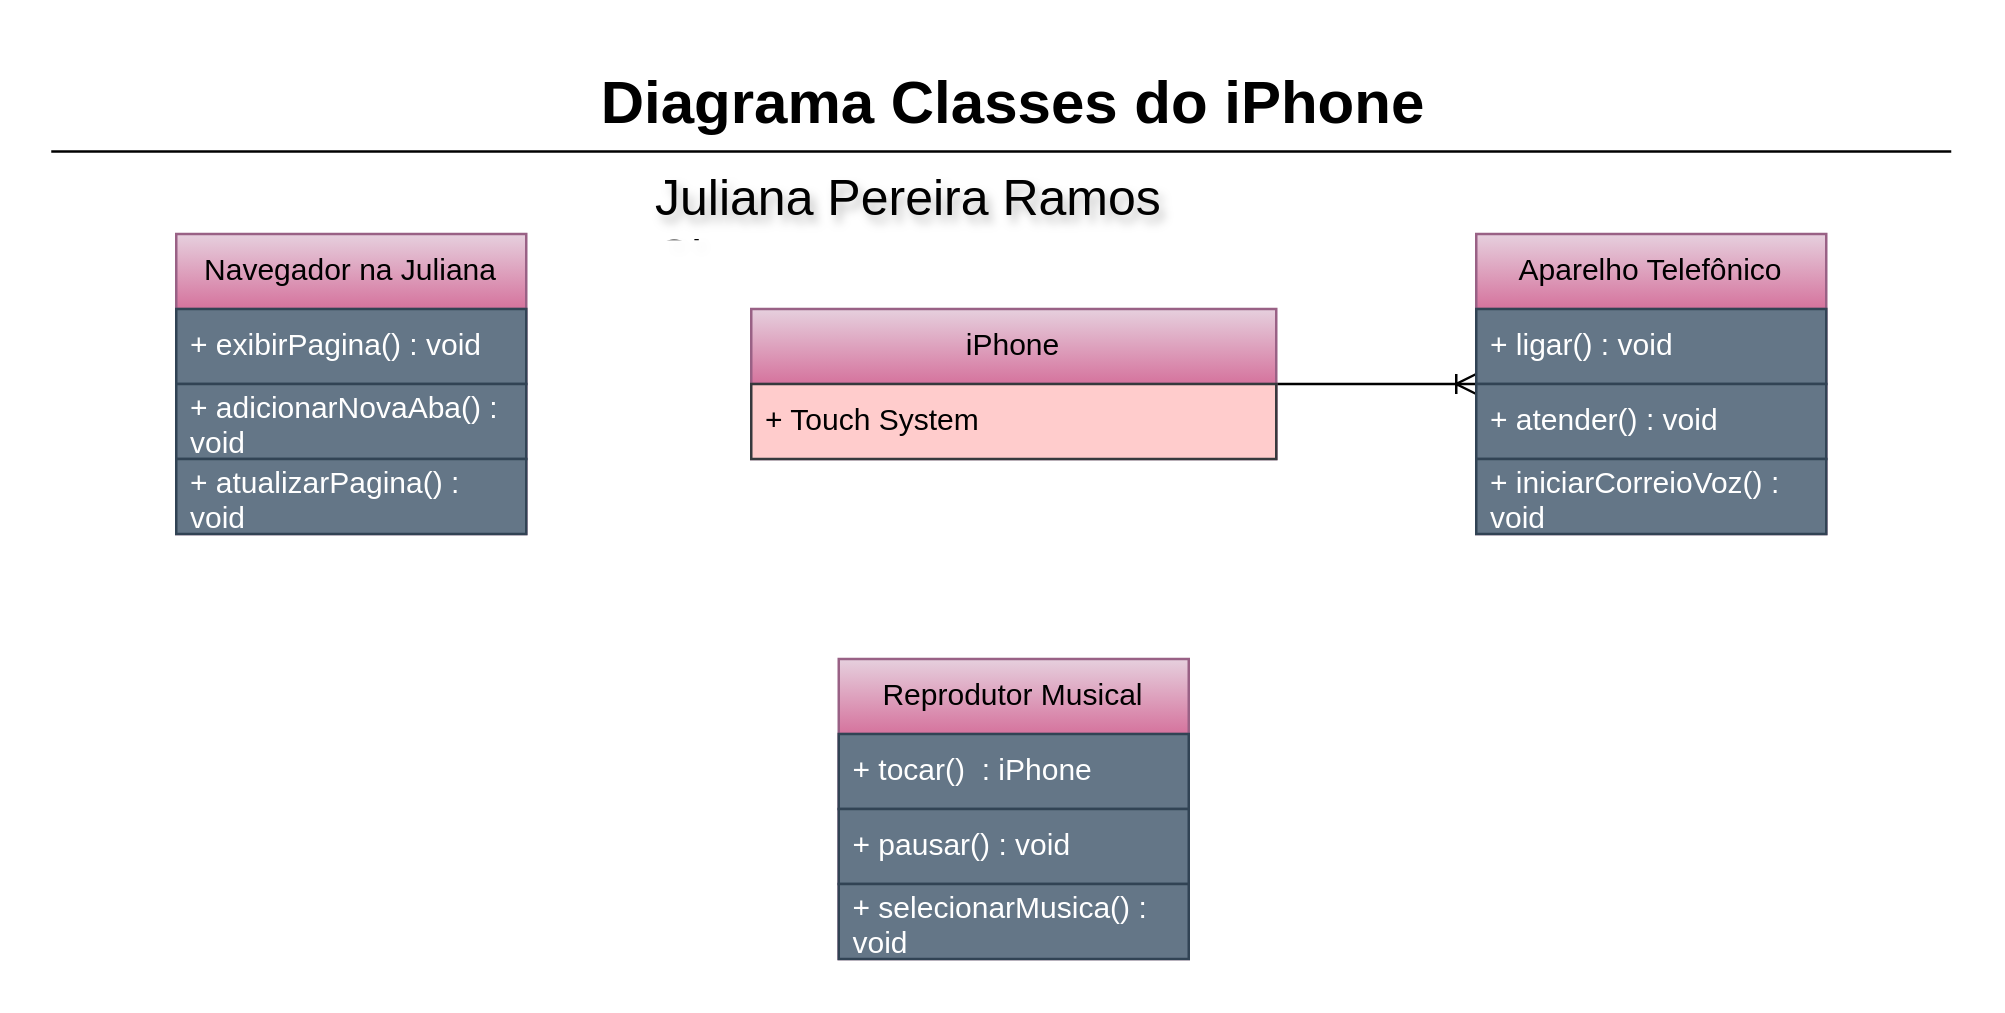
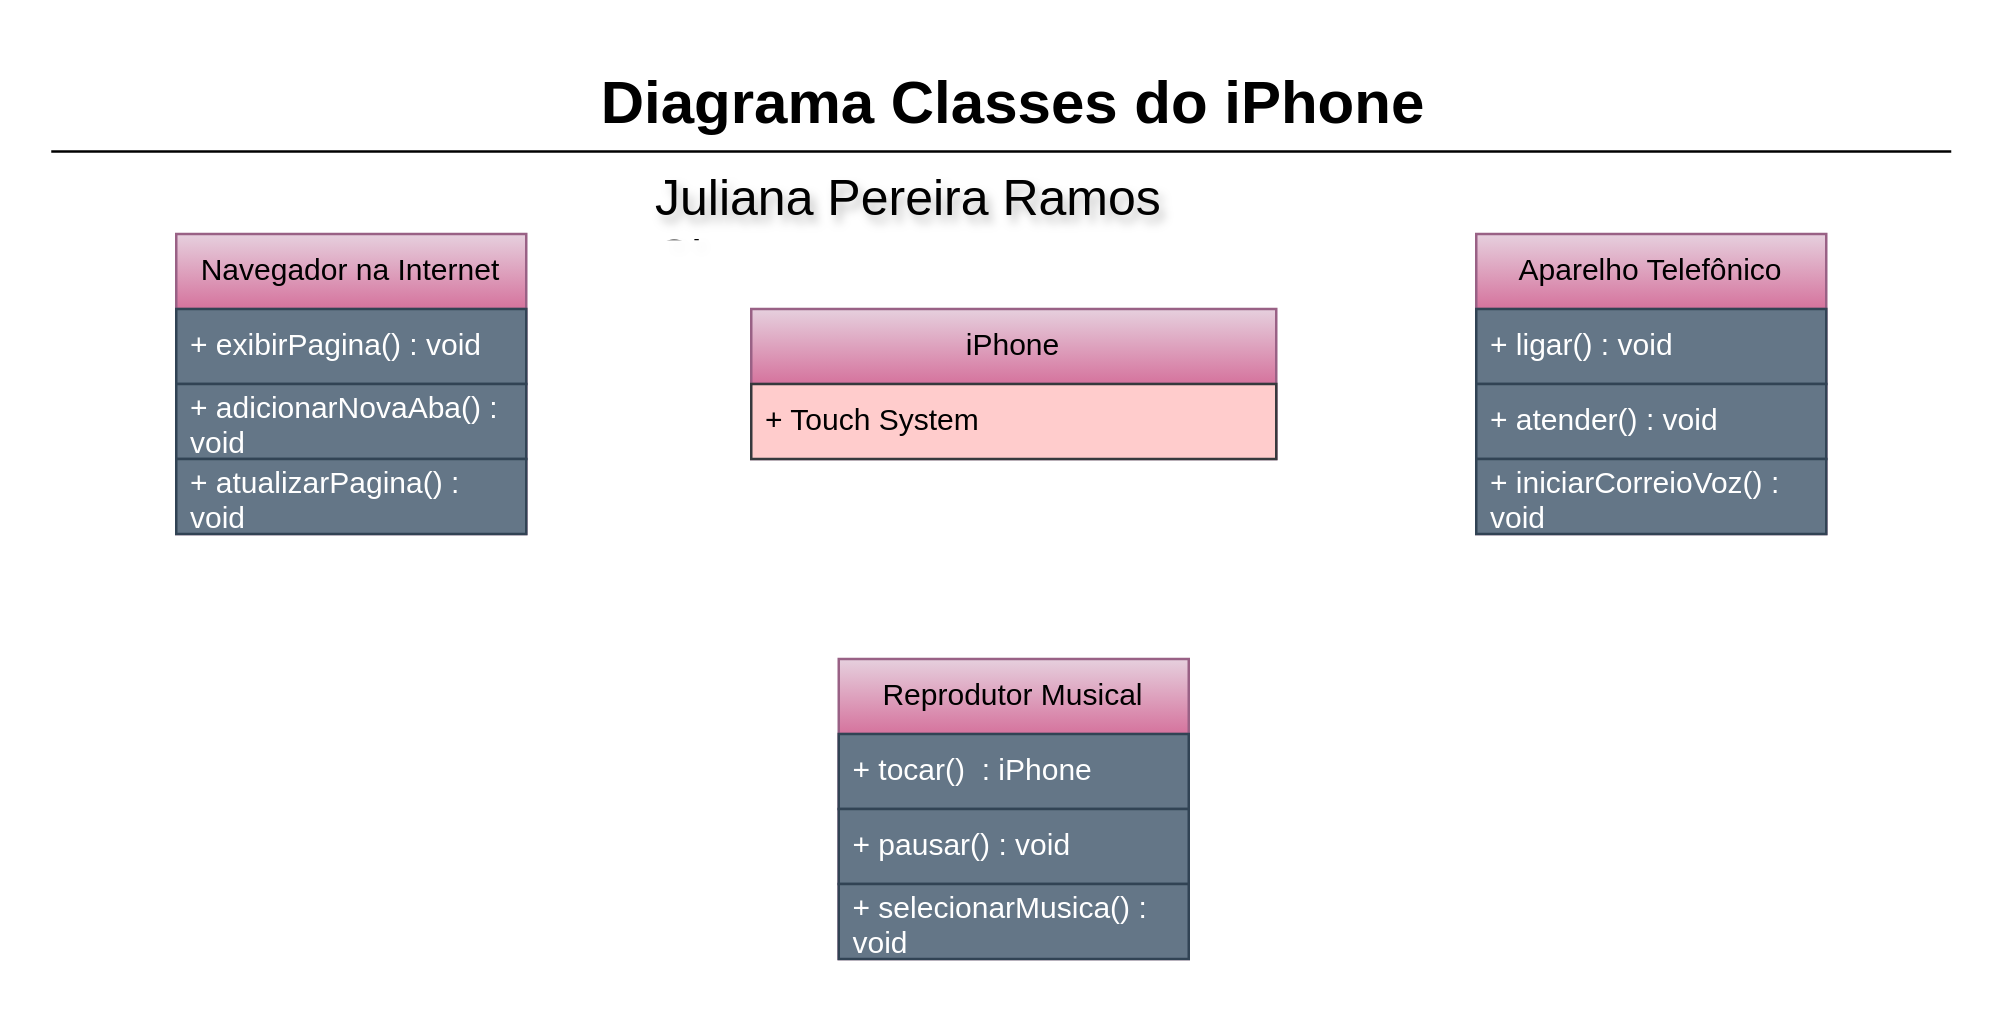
node "Navegador na Juliana": label "Navegador na Juliana" -> "Navegador na Internet"
edge "iPhone" -> "Aparelho Telefônico": removed
